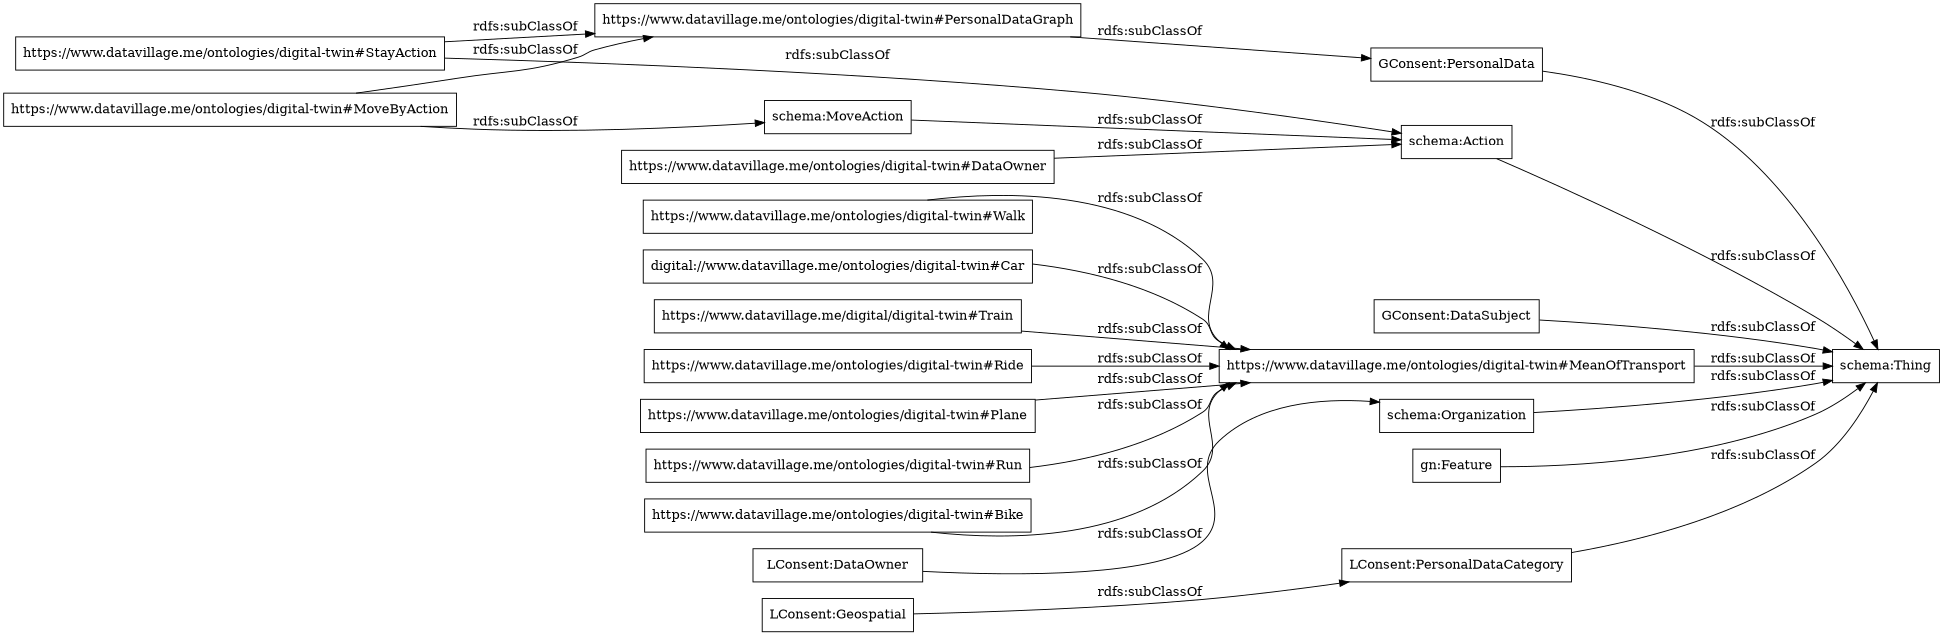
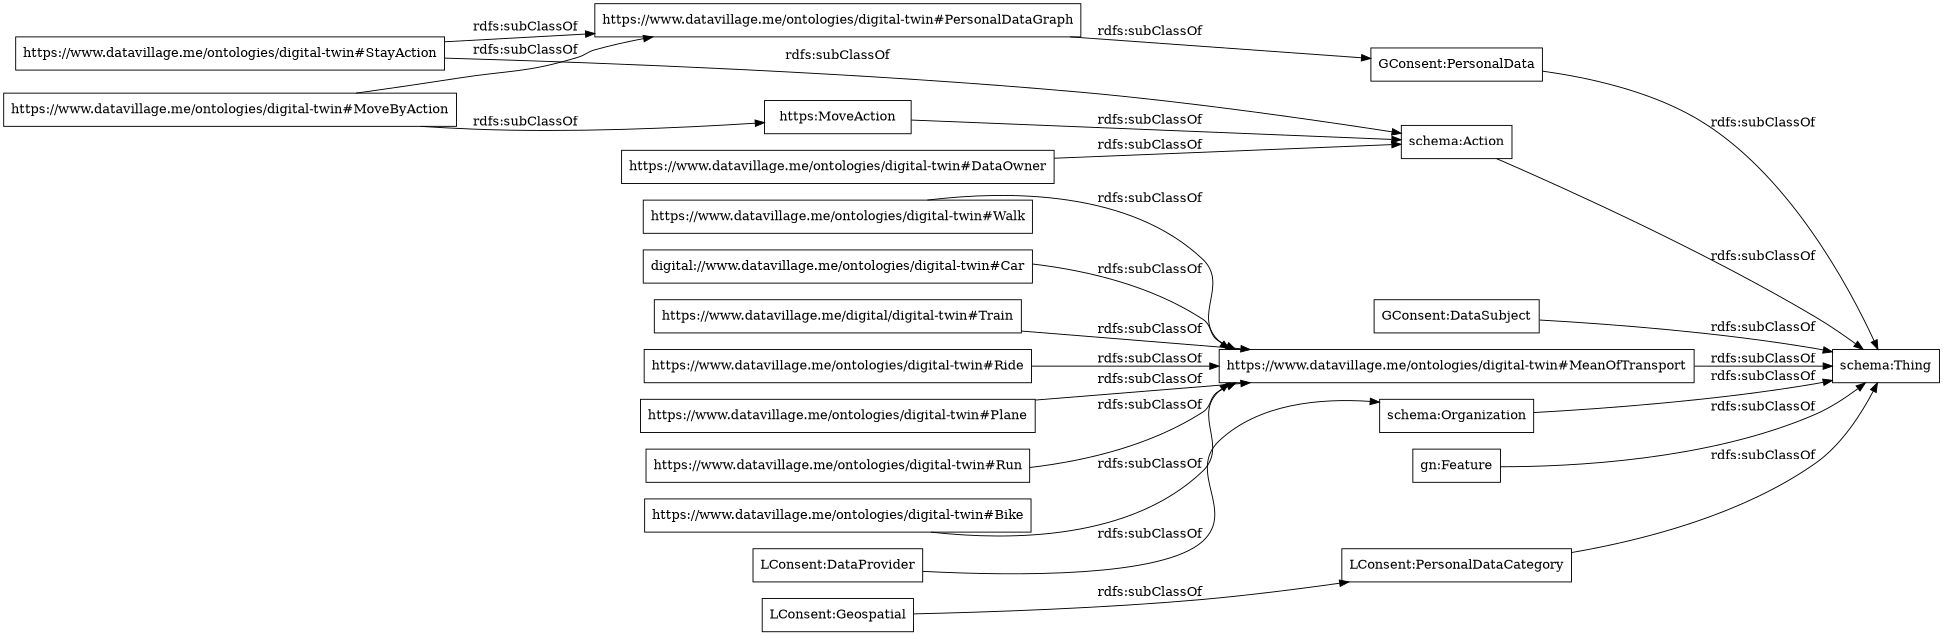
node "schema:MoveAction": label "schema:MoveAction" -> "https:MoveAction"
node "LConsent:DataOwner": label "LConsent:DataOwner" -> "LConsent:DataProvider"
